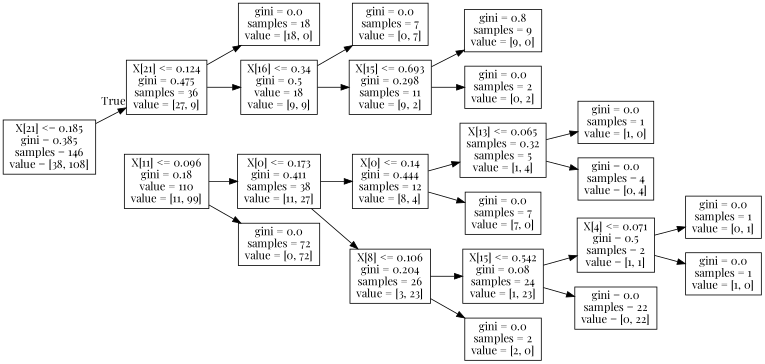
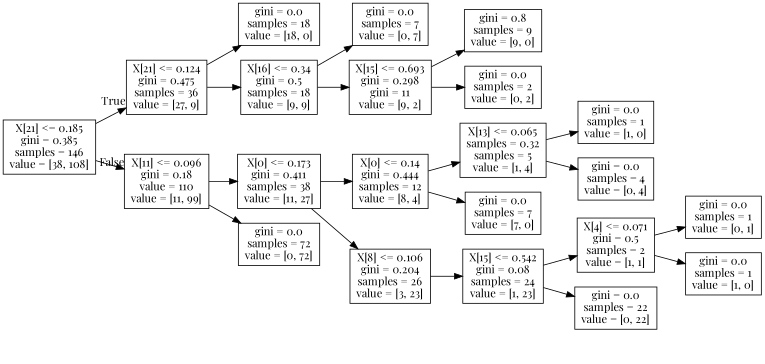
node "X[16] <= 0.34 gini = 0.5 value = 18 value = [9, 9]": label "X[16] <= 0.34 gini = 0.5 value = 18 value = [9, 9]" -> "X[16] <= 0.34 gini = 0.5 samples = 18 value = [9, 9]"
node "X[15] <= 0.693 gini = 0.298 samples = 11 value = [9, 2]": label "X[15] <= 0.693 gini = 0.298 samples = 11 value = [9, 2]" -> "X[15] <= 0.693 gini = 0.298 gini = 11 value = [9, 2]"
edge "X[21] <= 0.185 gini = 0.385 samples = 146 value = [38, 108]" -> "X[11] <= 0.096 gini = 0.18 value = 110 value = [11, 99]": added
node "gini = 0.0 samples = 2 value = [2, 0]": removed
